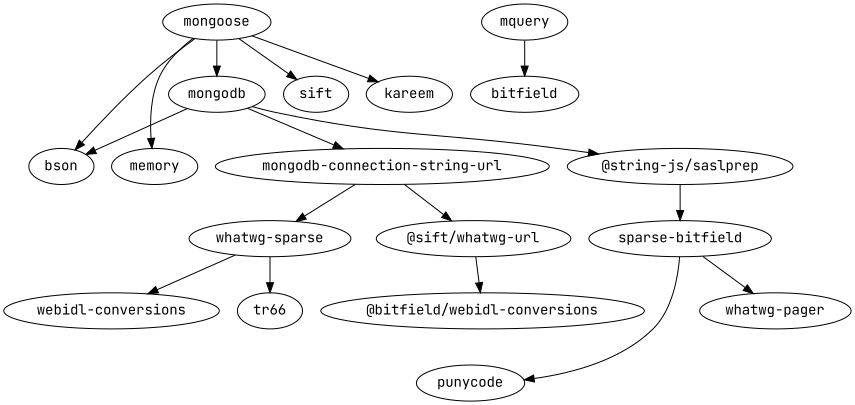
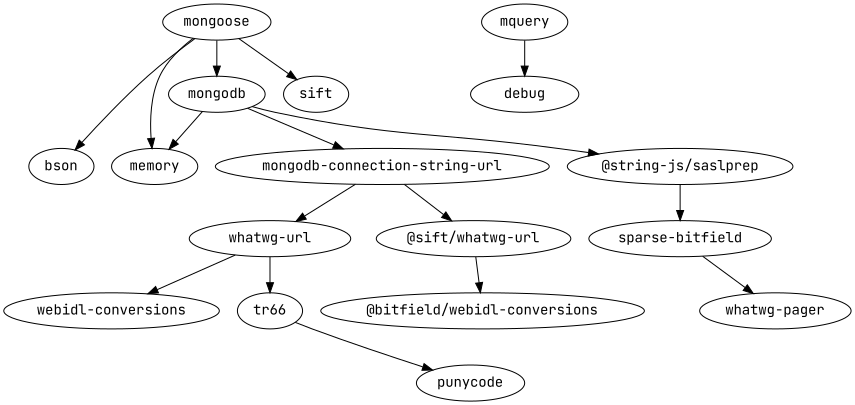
node "kareem": removed
node "bitfield": label "bitfield" -> "debug"
edge "mongodb" -> "bson": now "mongodb" -> "memory"
node "whatwg-sparse": label "whatwg-sparse" -> "whatwg-url"
edge "sparse-bitfield" -> "punycode": now "tr66" -> "punycode"
